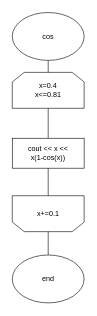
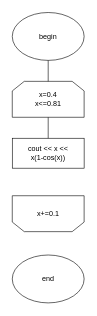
node "cos": label "cos" -> "begin"
node "x=0.4 x<=0.81": moved (48, 90) -> (48, 99)
edge "cout << x << x(1-cos(x))" -- "x+=0.1": removed
edge "x+=0.1" -- "end": removed
